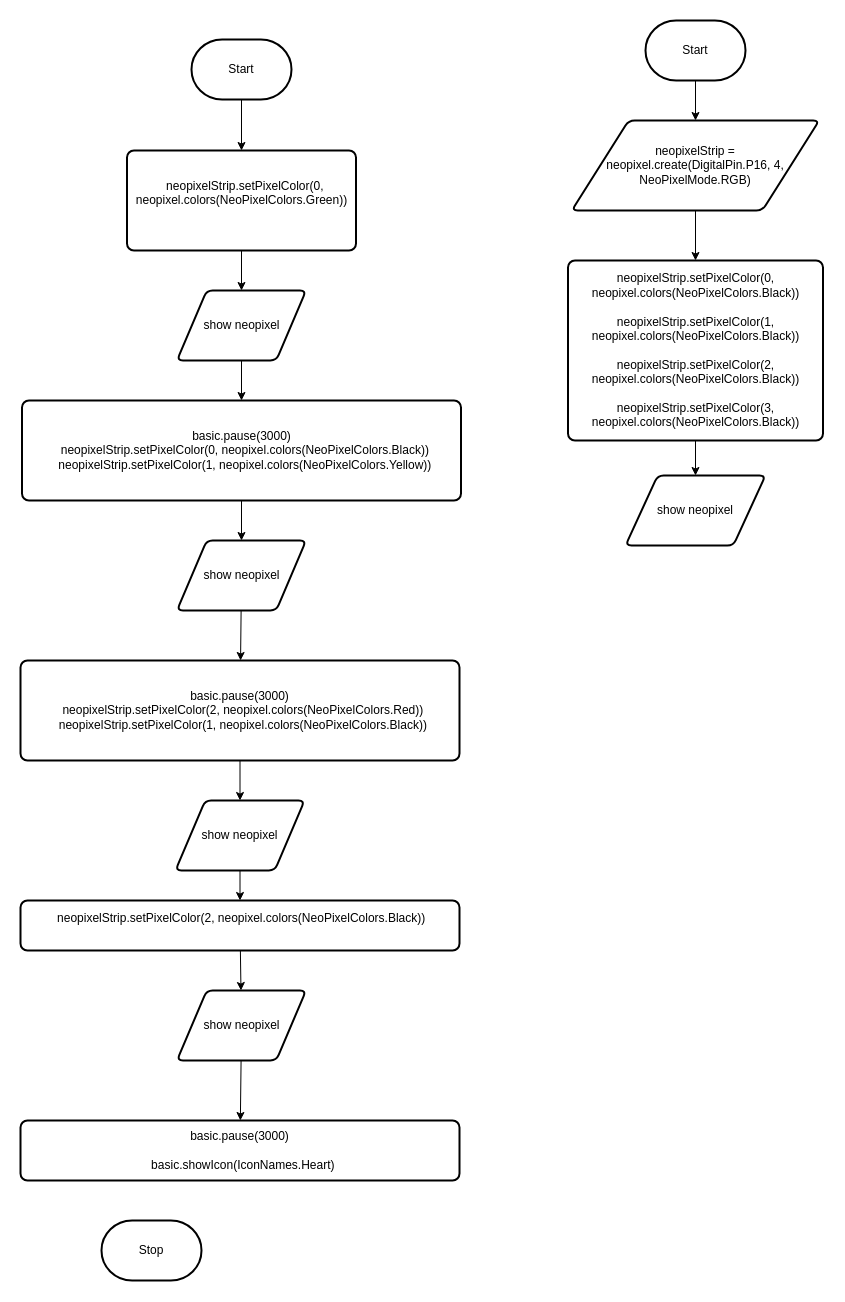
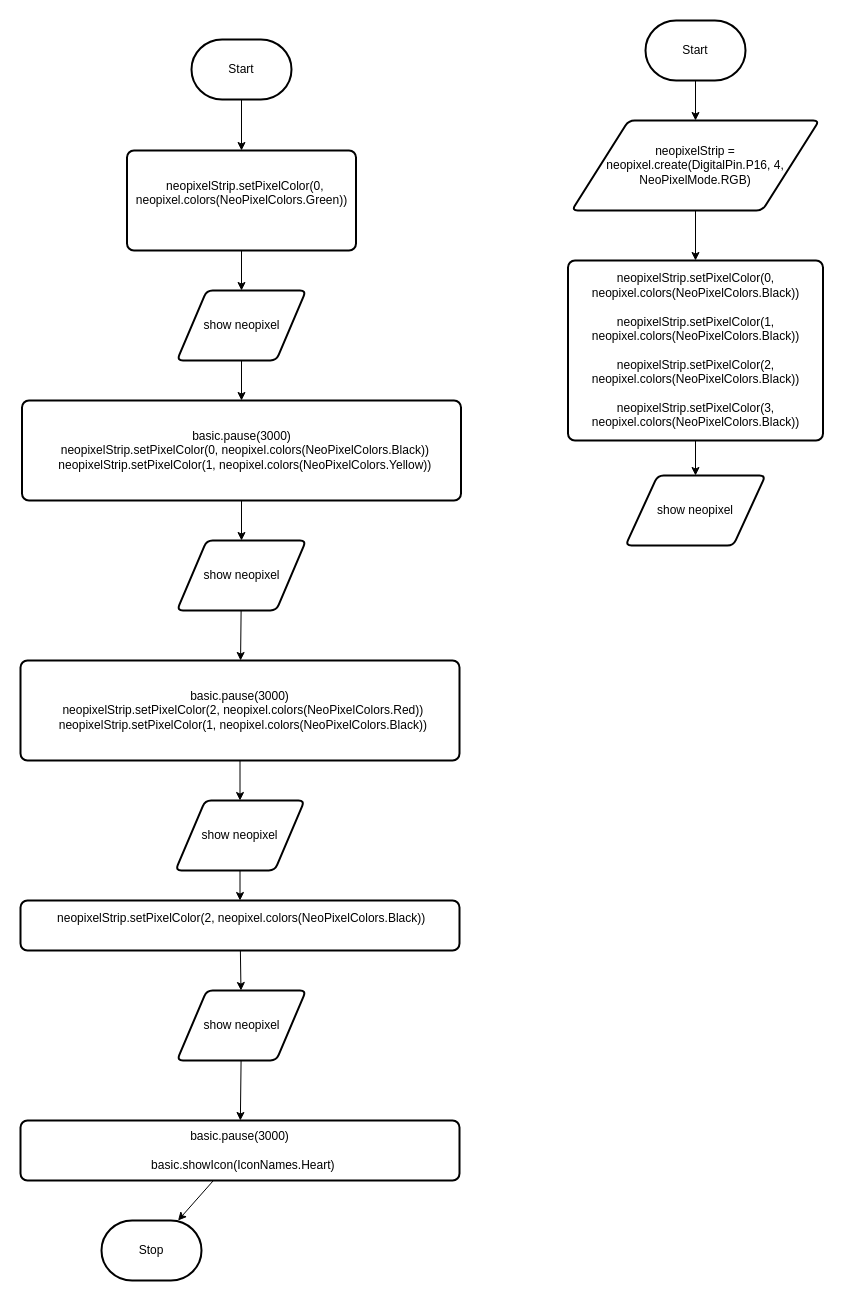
edge "basic.pause(3000) basic.showIcon(IconNames.Heart)" -> "Stop": added
